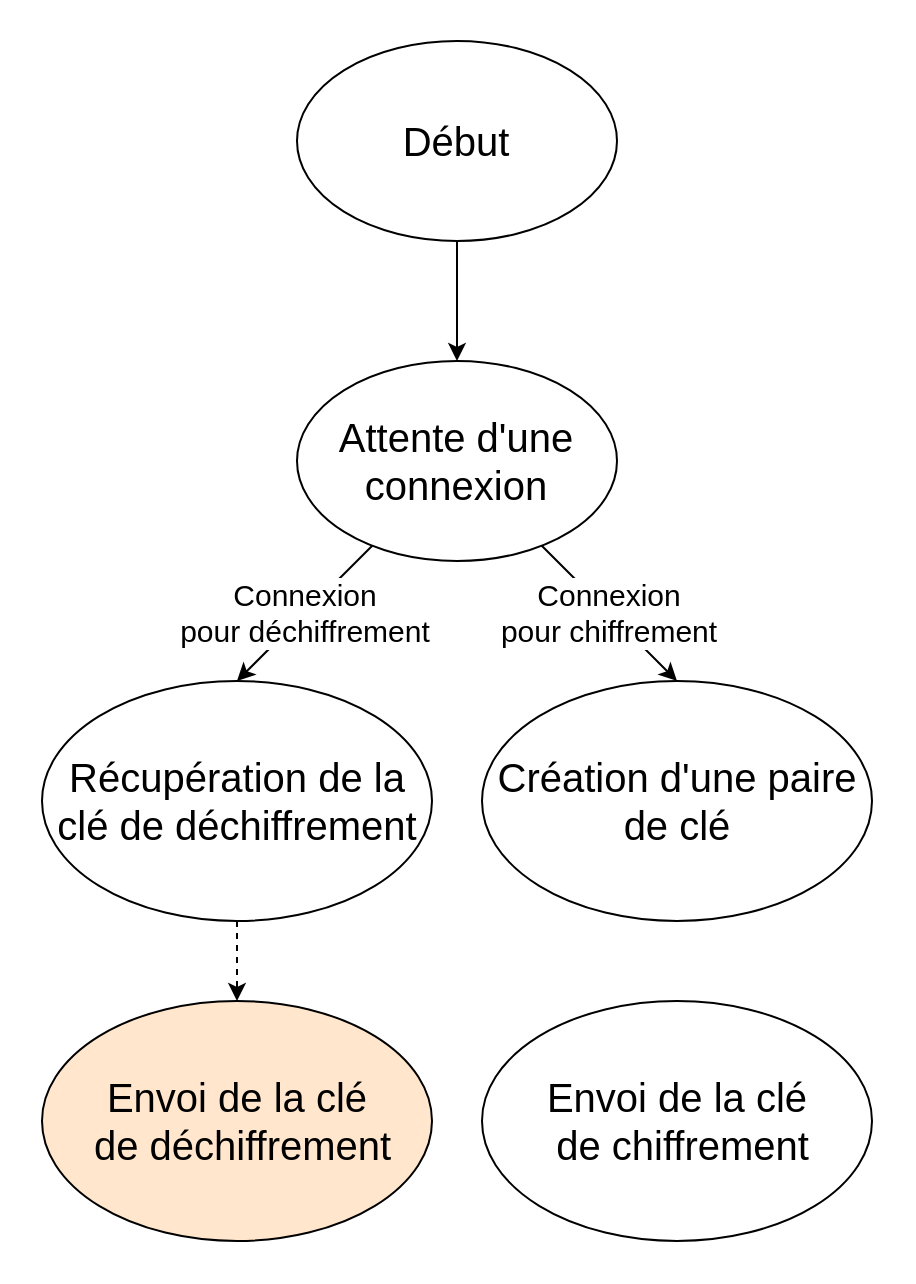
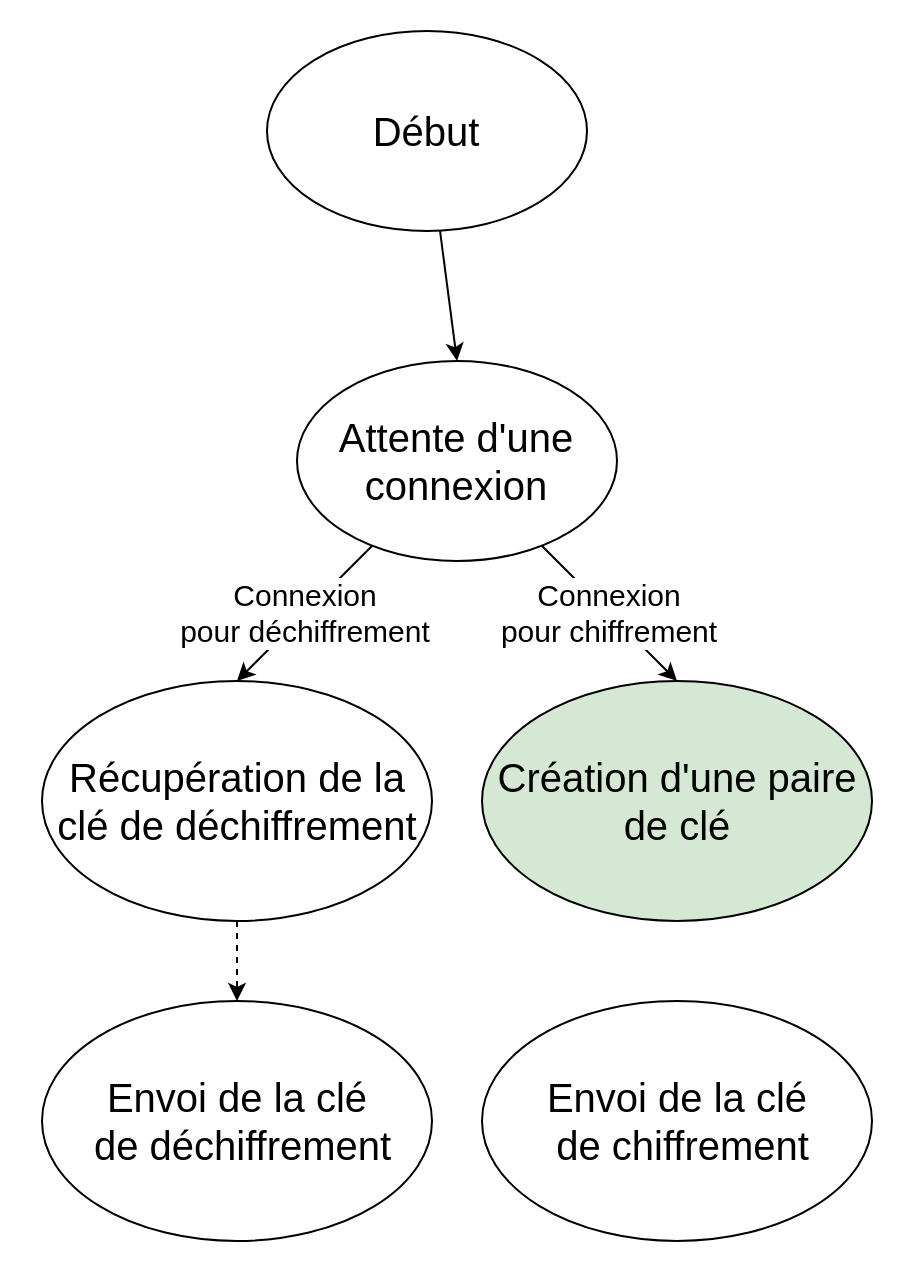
node "Début": moved (457, 141) -> (427, 131)
node "Création d'une paire de clé": fillcolor #ffffff -> #d5e8d4
node "Envoi de la clé de déchiffrement": fillcolor #ffe6cc -> #ffffff
